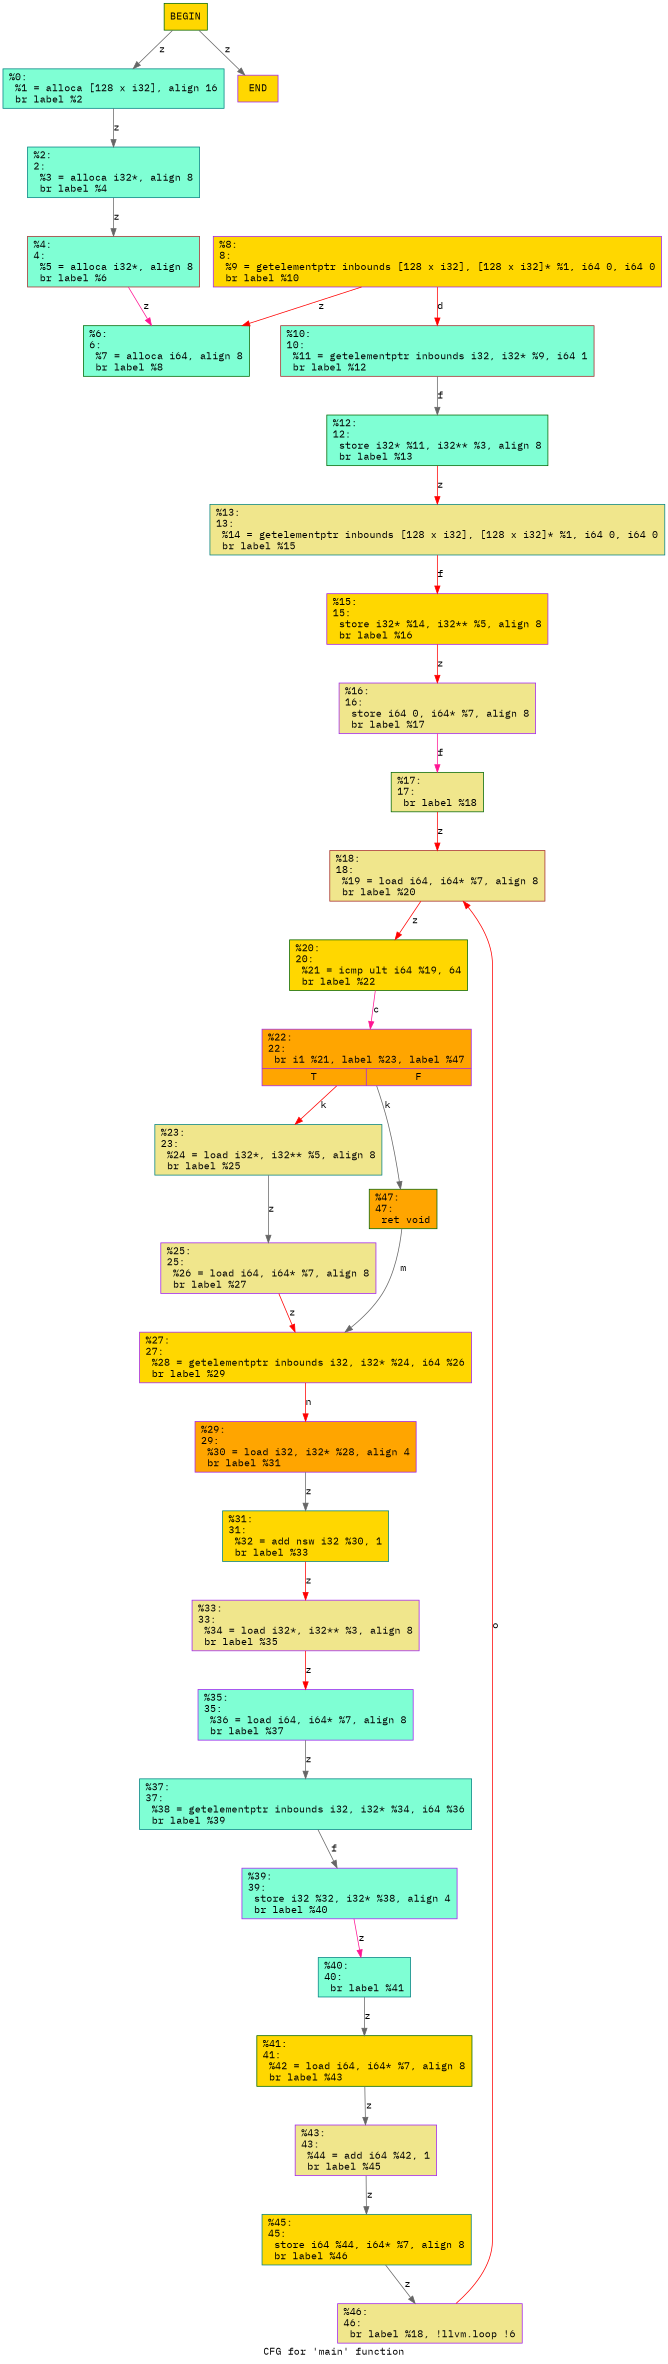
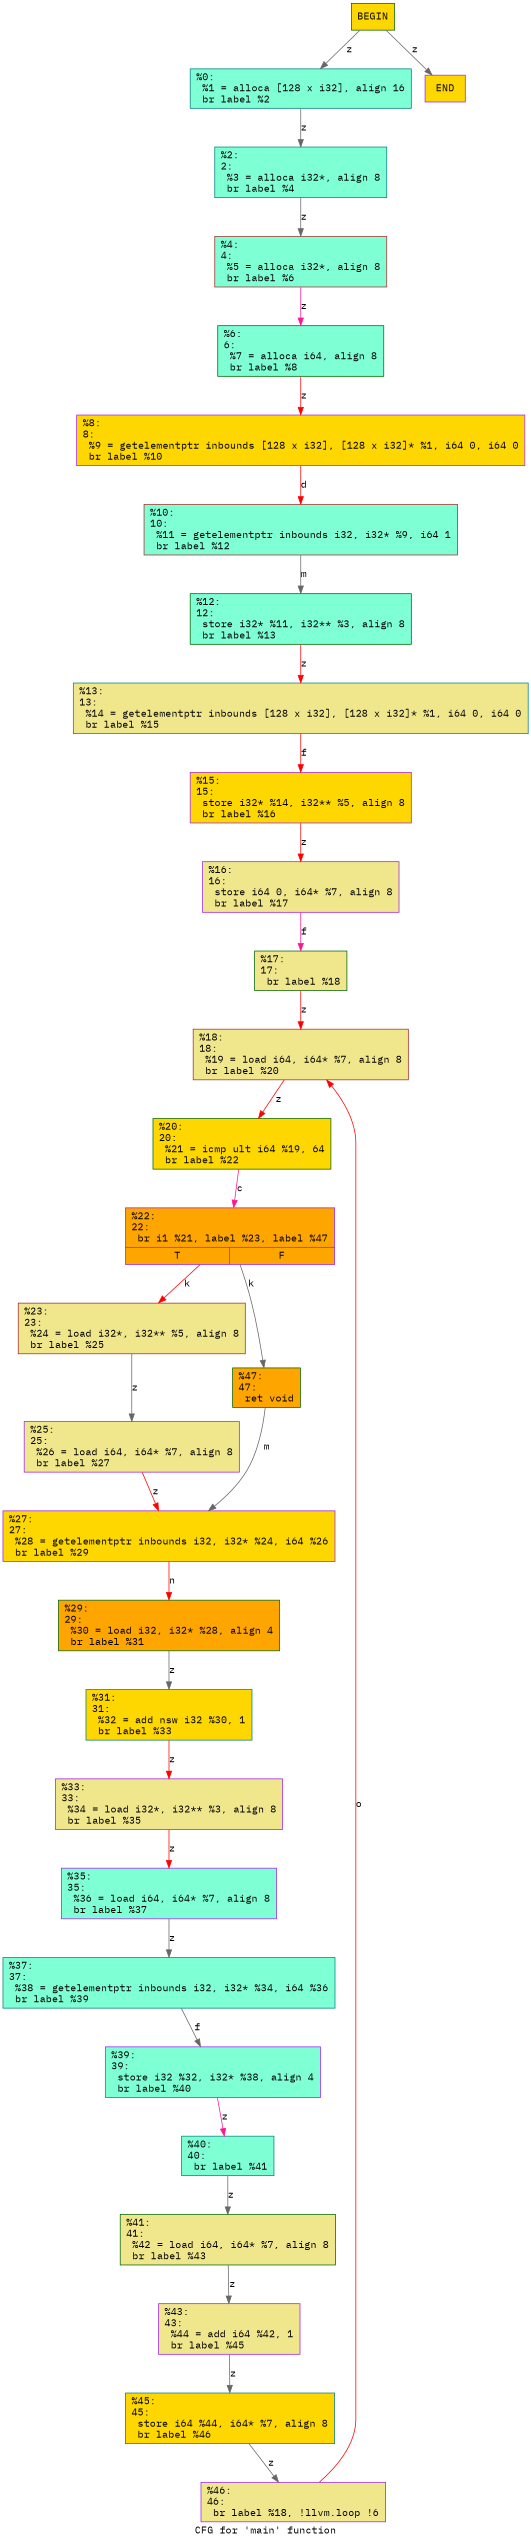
edge "%8:" -> "%6:": reversed
edge "%10:" -> "%12:": label "f" -> "m"
node "%23:": color teal -> brown
node "%29:": color purple -> darkgreen
node "%41:": fillcolor gold -> khaki
